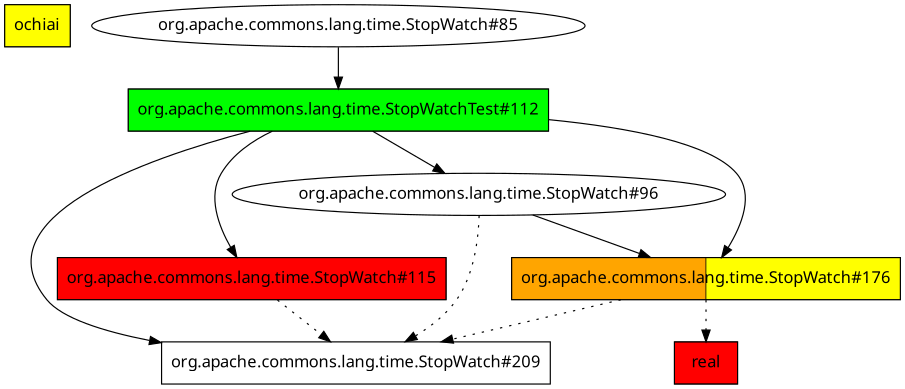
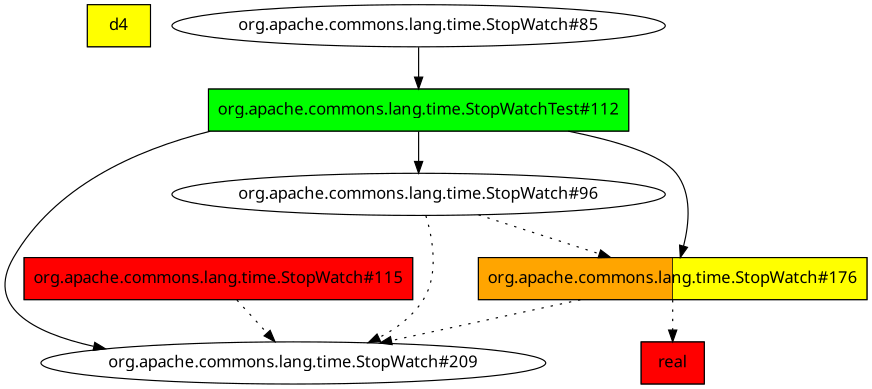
node "ochiai": removed
node "d4": added
edge "org.apache.commons.lang.time.StopWatchTest#112" -> "org.apache.commons.lang.time.StopWatch#115": removed
edge "org.apache.commons.lang.time.StopWatch#96" -> "org.apache.commons.lang.time.StopWatch#176": style solid -> dotted
node "org.apache.commons.lang.time.StopWatch#209": shape box -> ellipse
